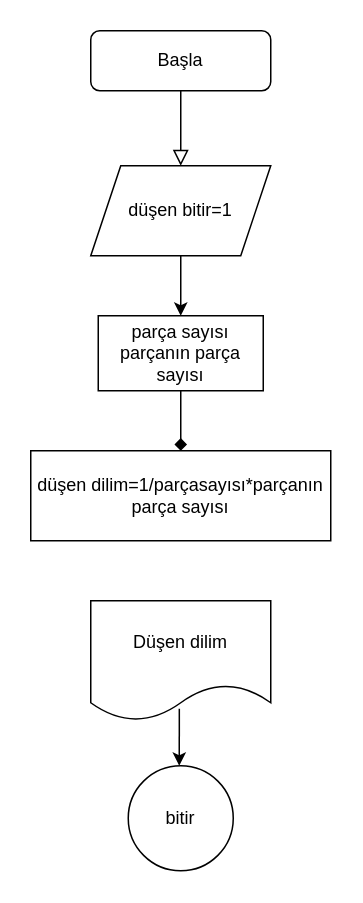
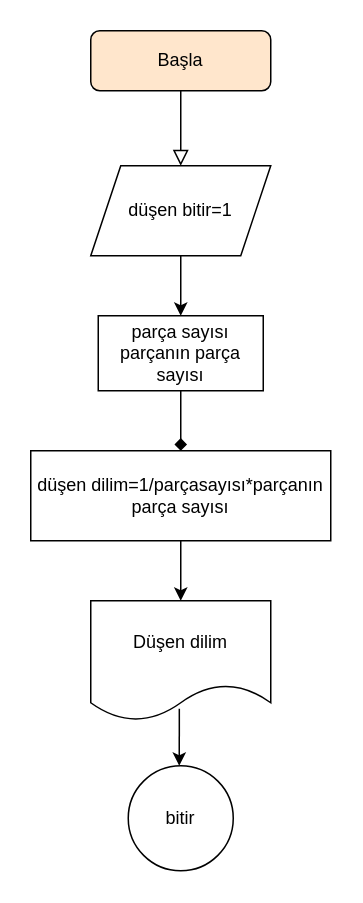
node "Başla": fillcolor #ffffff -> #ffe6cc
edge "düşen dilim=1/parçasayısı*parçanın parça sayısı" -> "Düşen dilim": added
